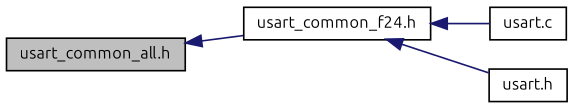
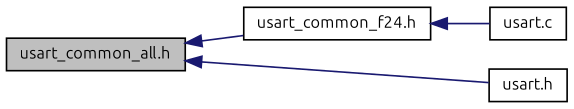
edge "usart.h" -> "usart_common_f24.h": now "usart.h" -> "usart_common_all.h"
